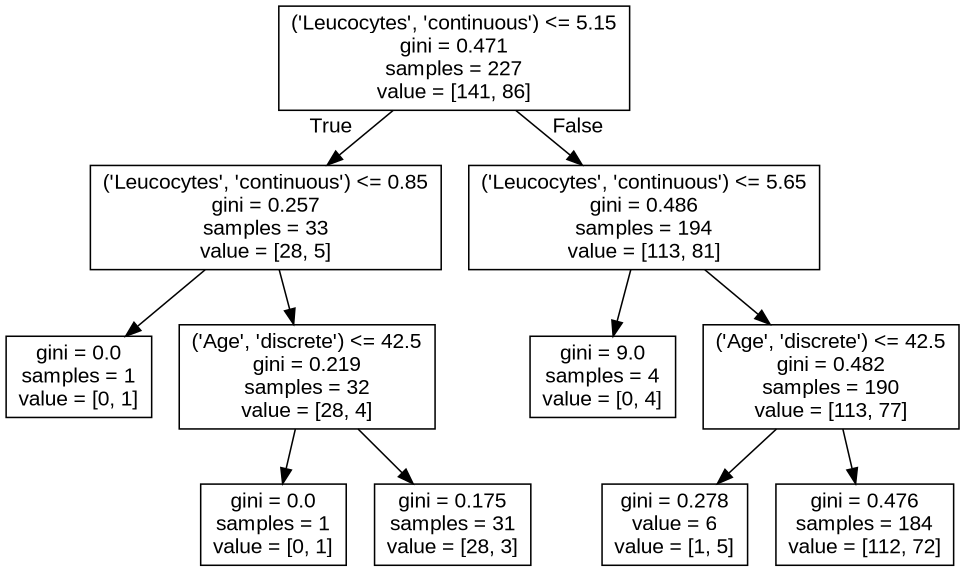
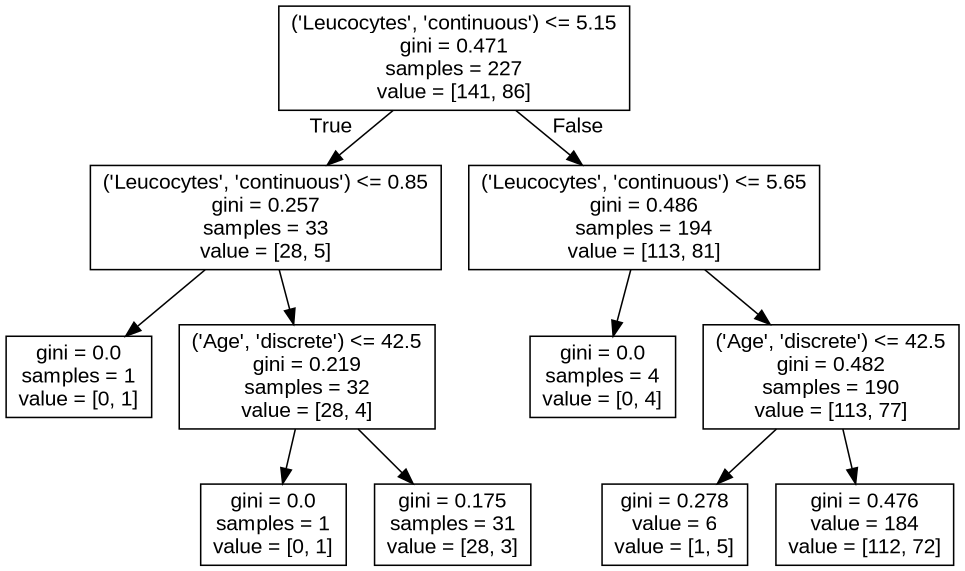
node "gini = 9.0 samples = 4 value = [0, 4]": label "gini = 9.0 samples = 4 value = [0, 4]" -> "gini = 0.0 samples = 4 value = [0, 4]"
node "gini = 0.476 samples = 184 value = [112, 72]": label "gini = 0.476 samples = 184 value = [112, 72]" -> "gini = 0.476 value = 184 value = [112, 72]"
